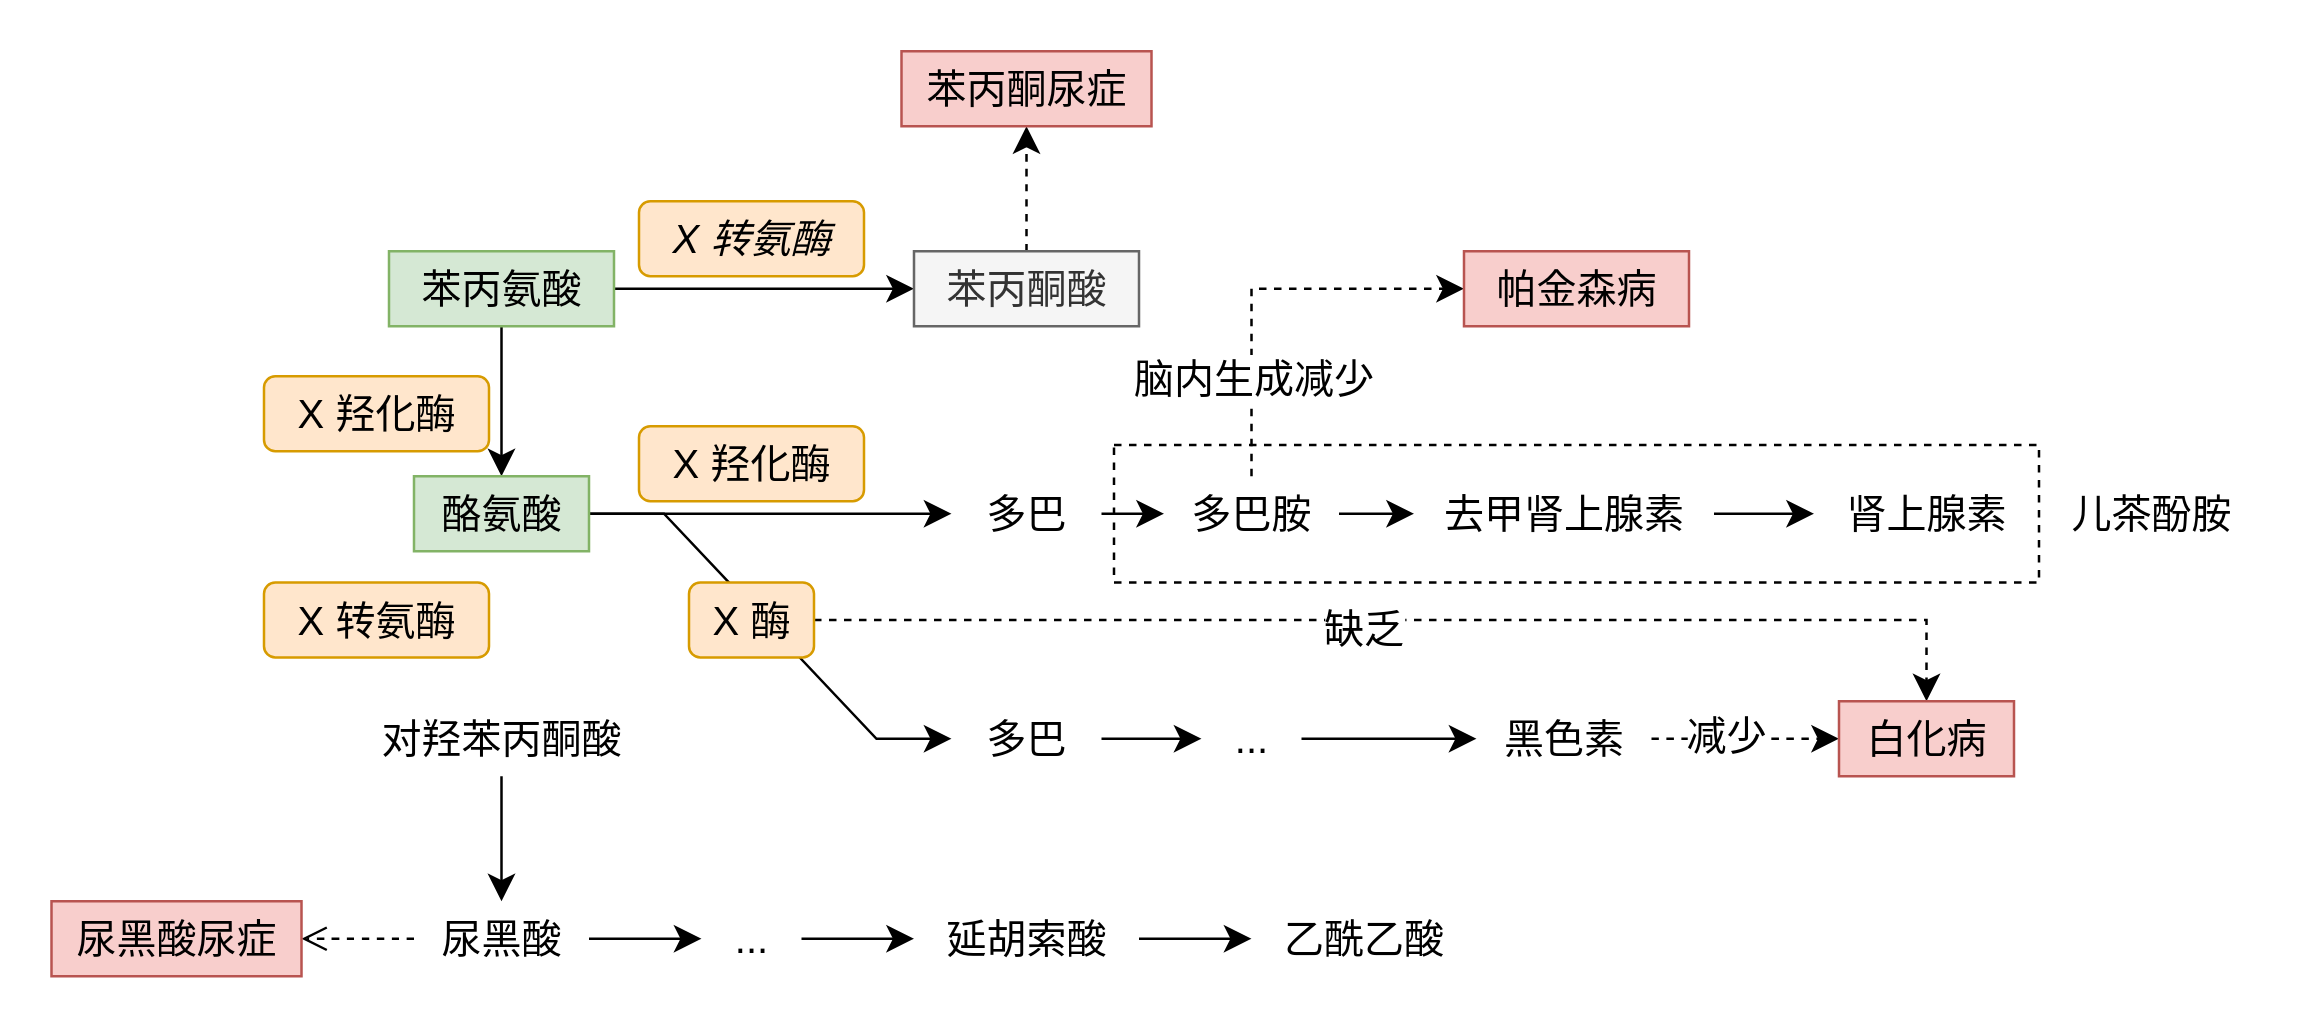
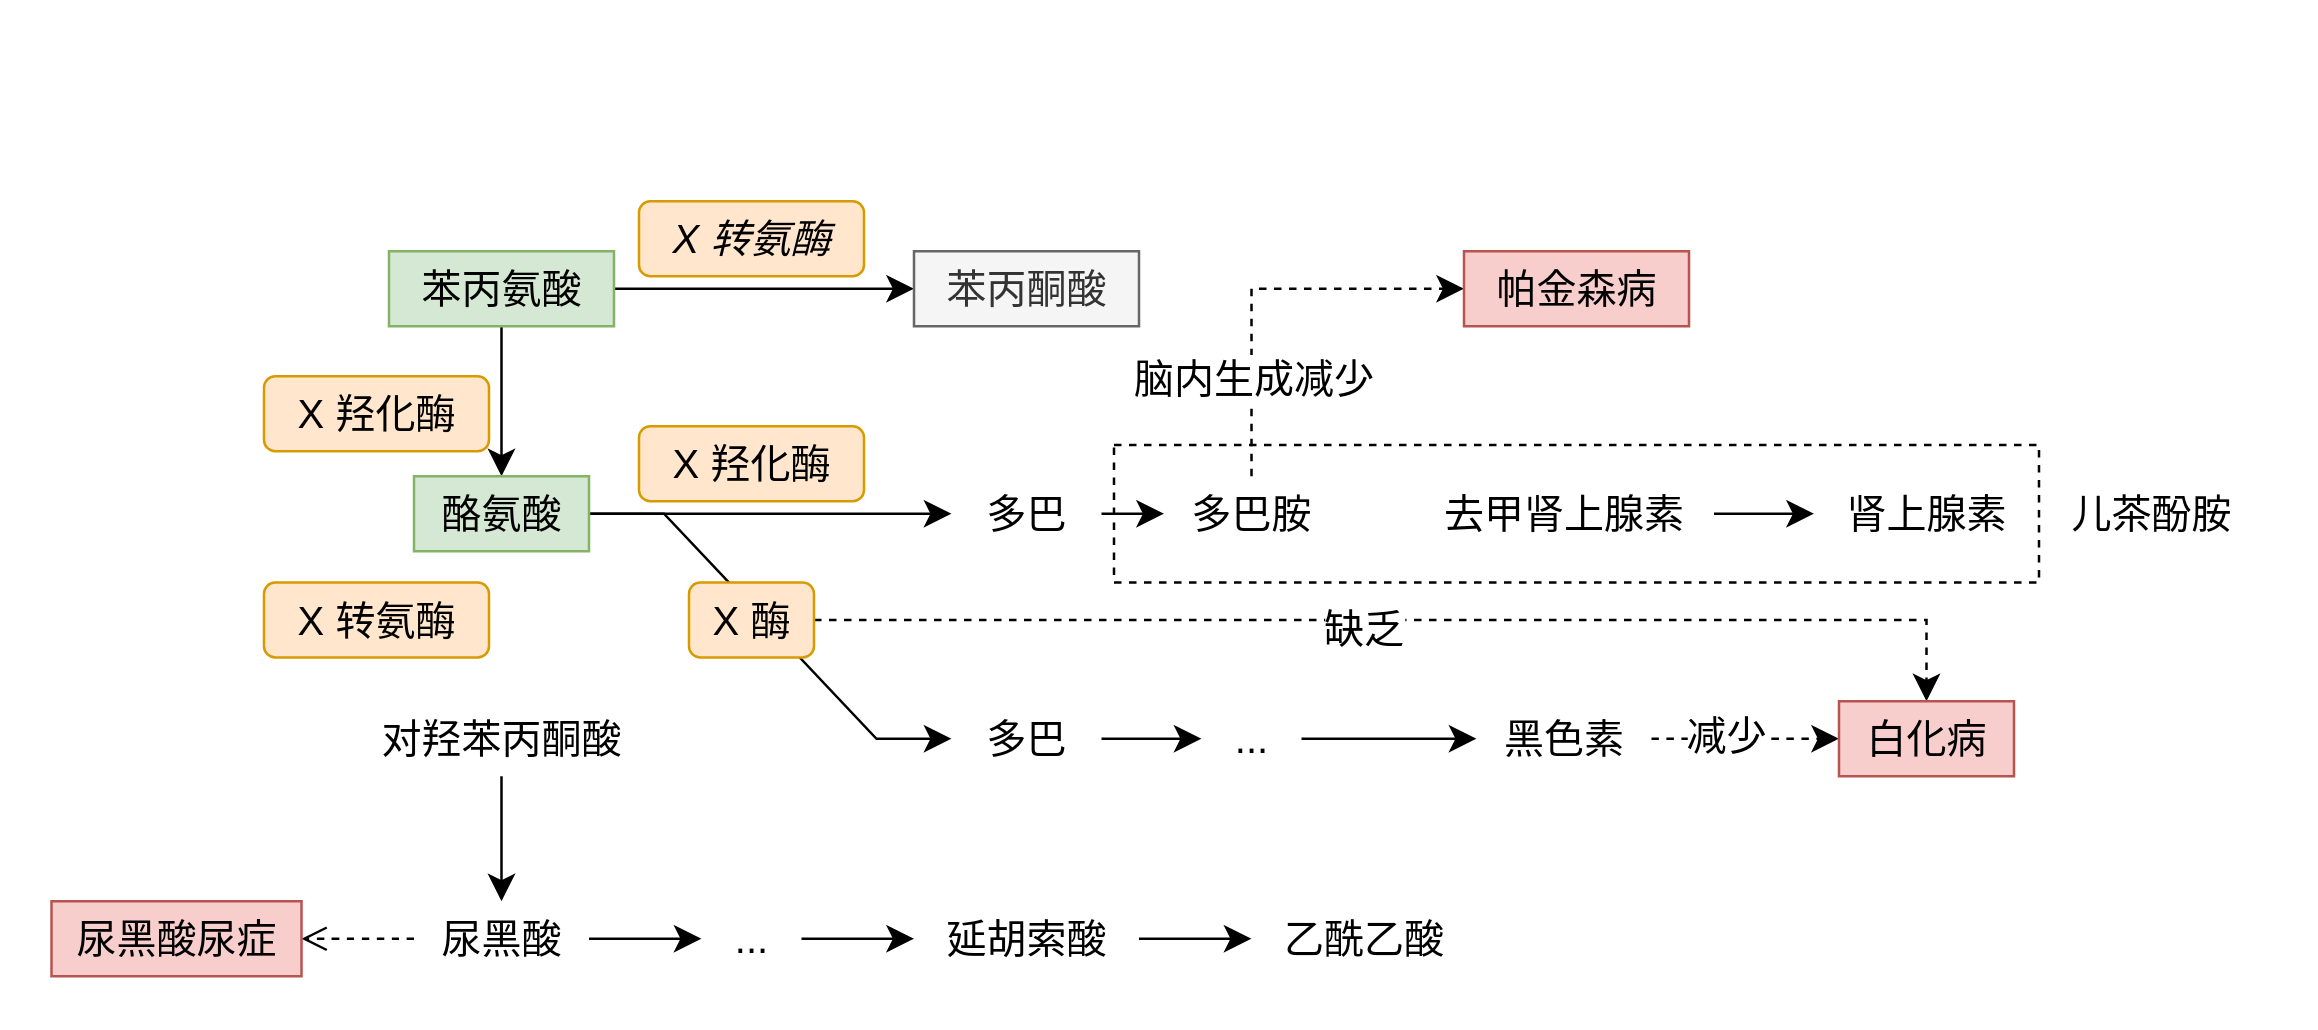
node "苯丙酮尿症": removed
edge "苯丙酮酸" -> "苯丙酮尿症": removed
edge "多巴胺" -> "去甲肾上腺素": removed
